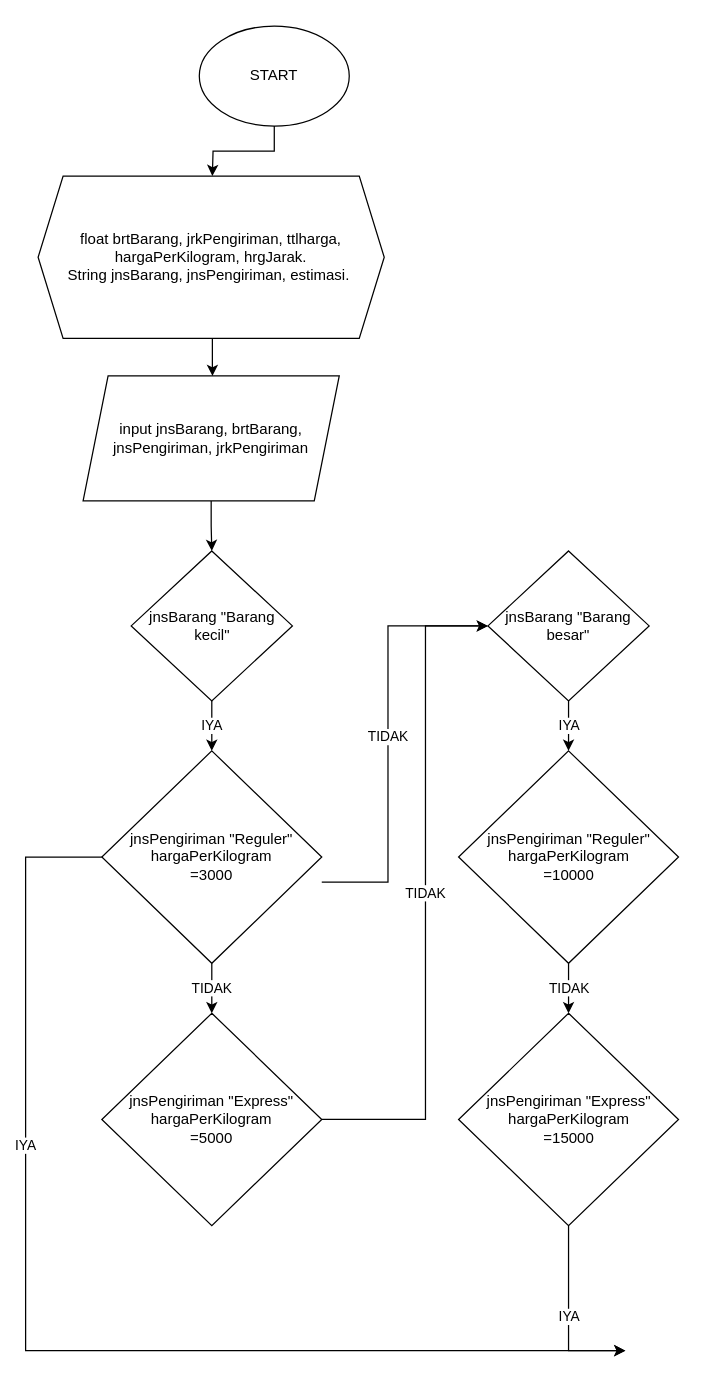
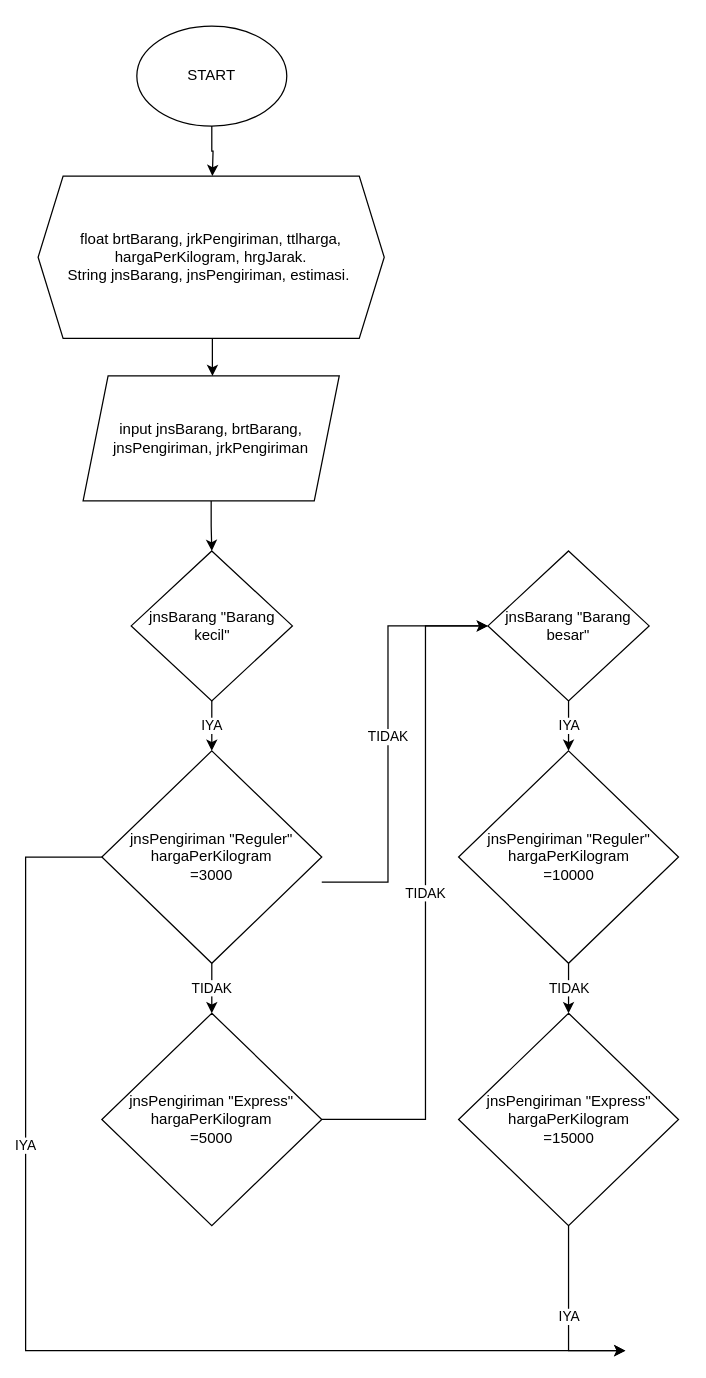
node "START": moved (274, 76) -> (212, 76)
